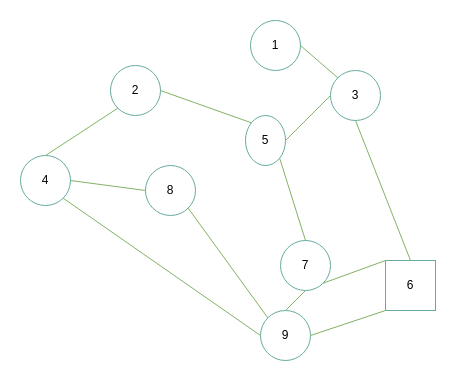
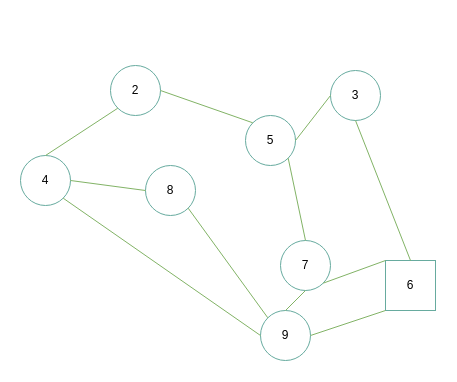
node "1": removed
edge "1" -- "3": removed
node "5": size 40x50 -> 50x50
